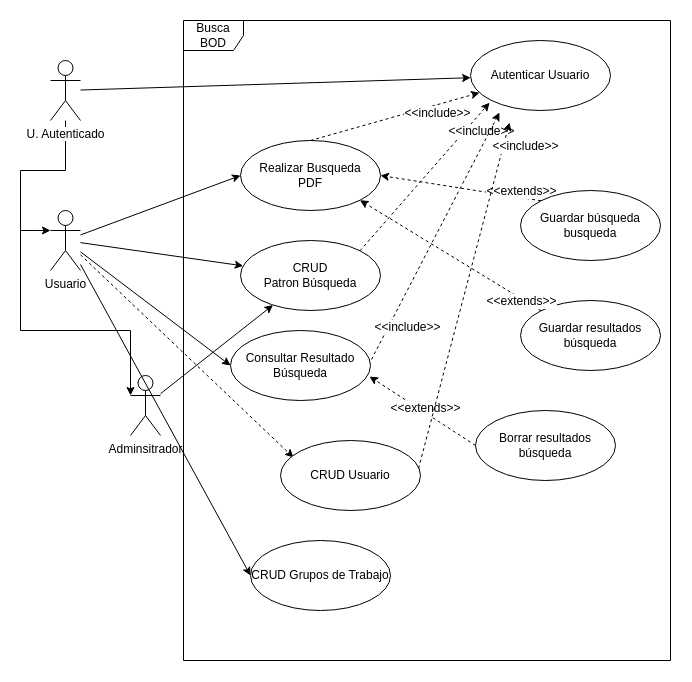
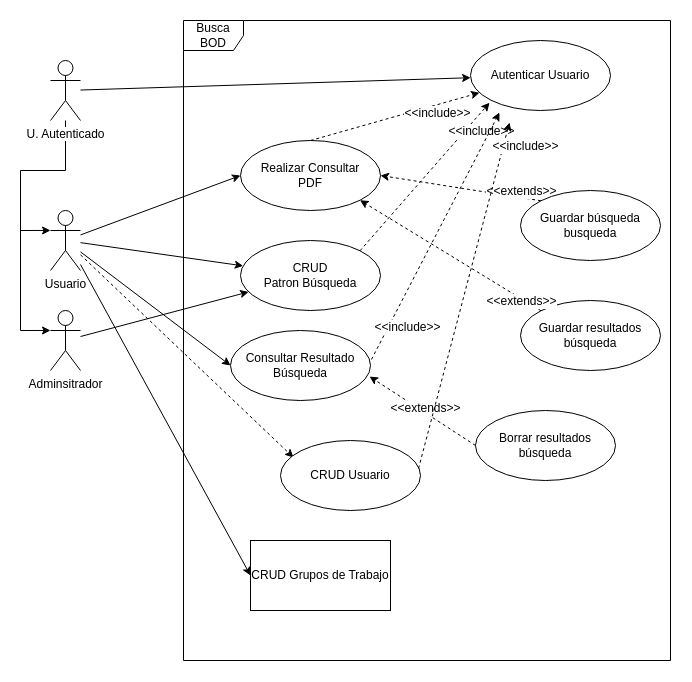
node "Realizar Busqueda PDF": label "Realizar Busqueda PDF" -> "Realizar Consultar PDF"
node "Adminsitrador": moved (146, 406) -> (66, 341)
node "CRUD Grupos de Trabajo": shape ellipse -> rectangle
